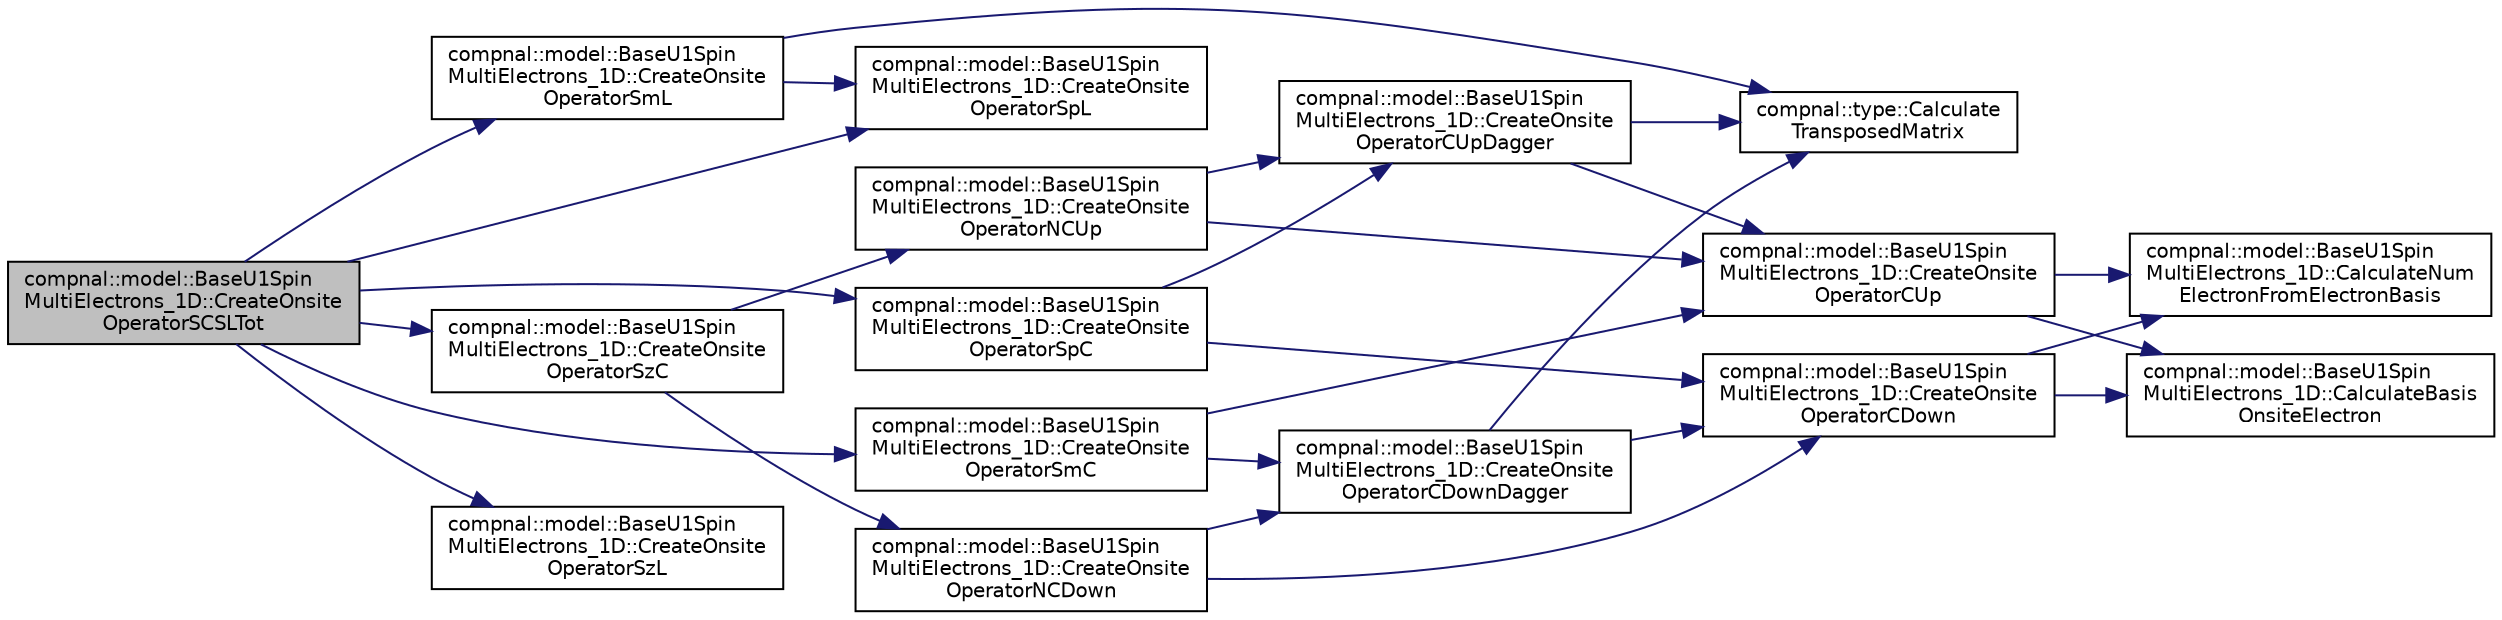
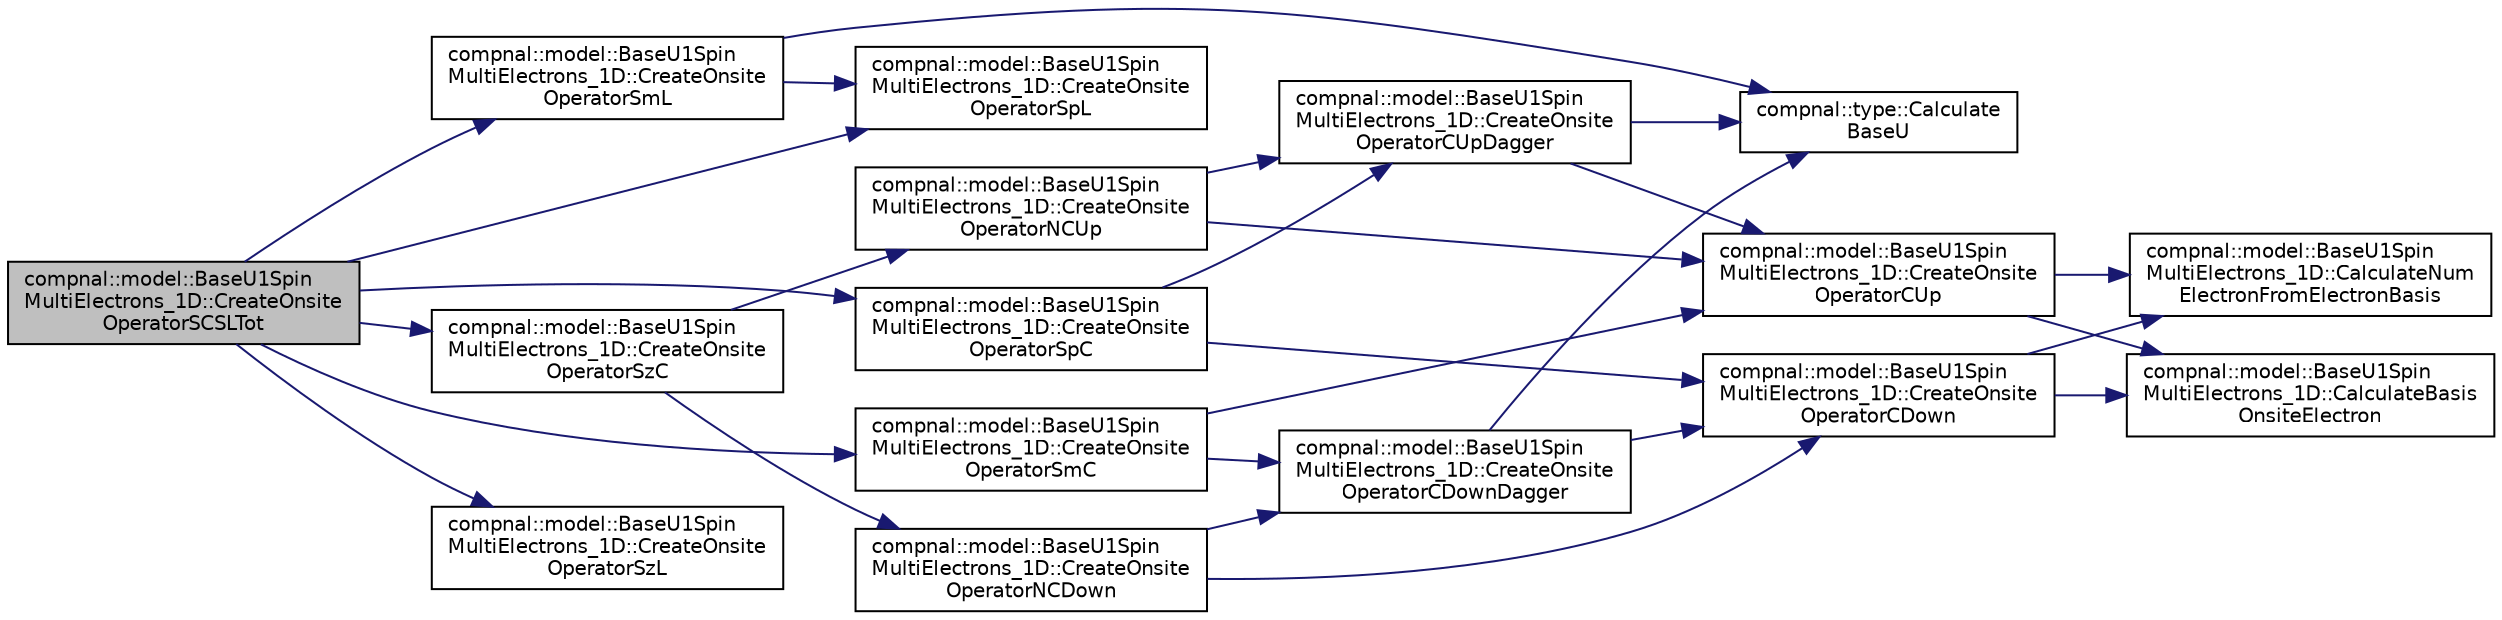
node "compnal::type::Calculate TransposedMatrix": label "compnal::type::Calculate TransposedMatrix" -> "compnal::type::Calculate BaseU"
